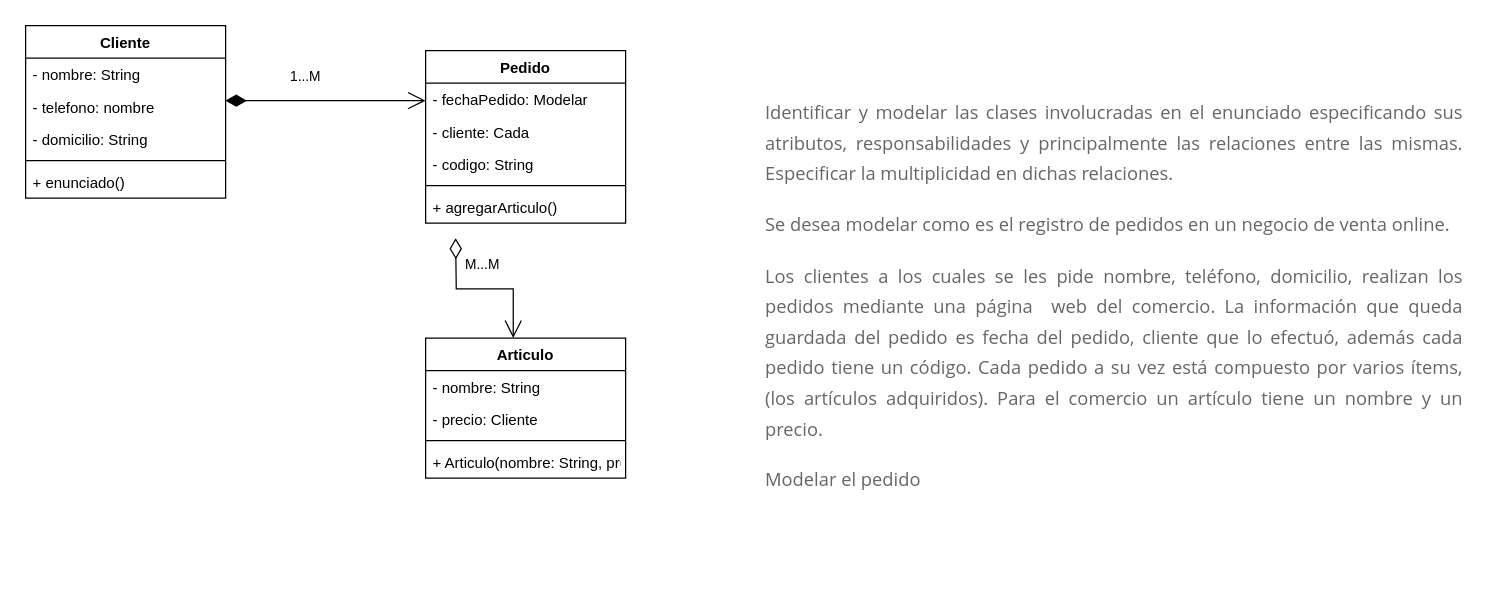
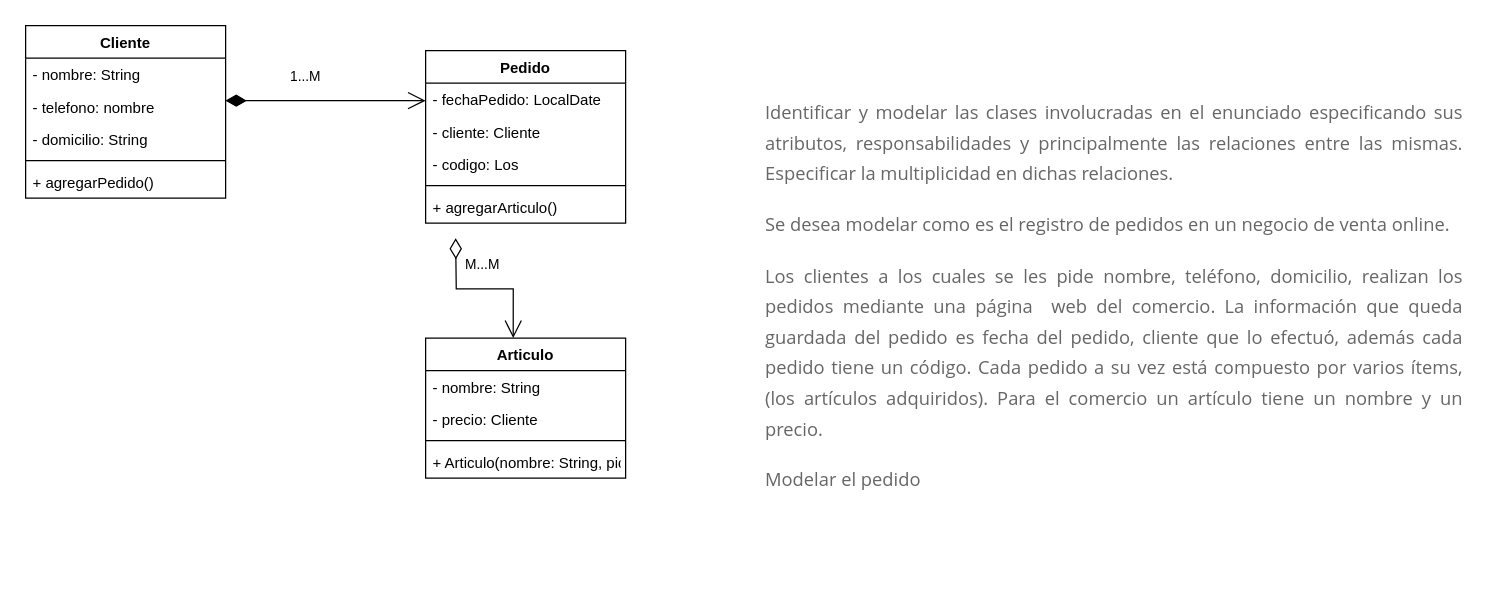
node "- fechaPedido: Modelar": label "- fechaPedido: Modelar" -> "- fechaPedido: LocalDate"
node "- cliente: Cada": label "- cliente: Cada" -> "- cliente: Cliente"
node "- codigo: String": label "- codigo: String" -> "- codigo: Los"
node "+ enunciado()": label "+ enunciado()" -> "+ agregarPedido()"
node "+ Articulo(nombre: String, precio: String)": label "+ Articulo(nombre: String, precio: String)" -> "+ Articulo(nombre: String, pide: String)"
